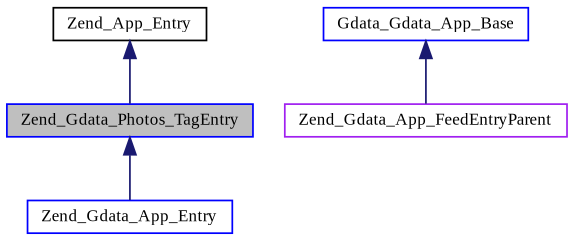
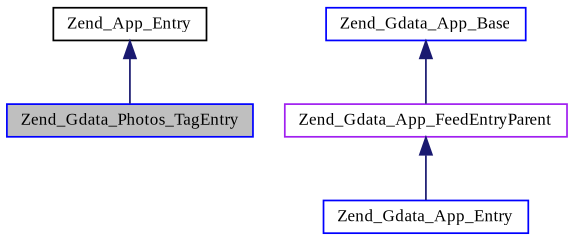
node "Gdata_Gdata_App_Base": label "Gdata_Gdata_App_Base" -> "Zend_Gdata_App_Base"
edge "Zend_Gdata_App_Entry" -> "Zend_Gdata_Photos_TagEntry": now "Zend_Gdata_App_Entry" -> "Zend_Gdata_App_FeedEntryParent"
